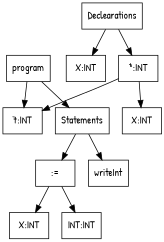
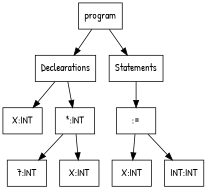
edge "program" -> "7:INT": now "program" -> "Declearations"
node "writeInt": removed
